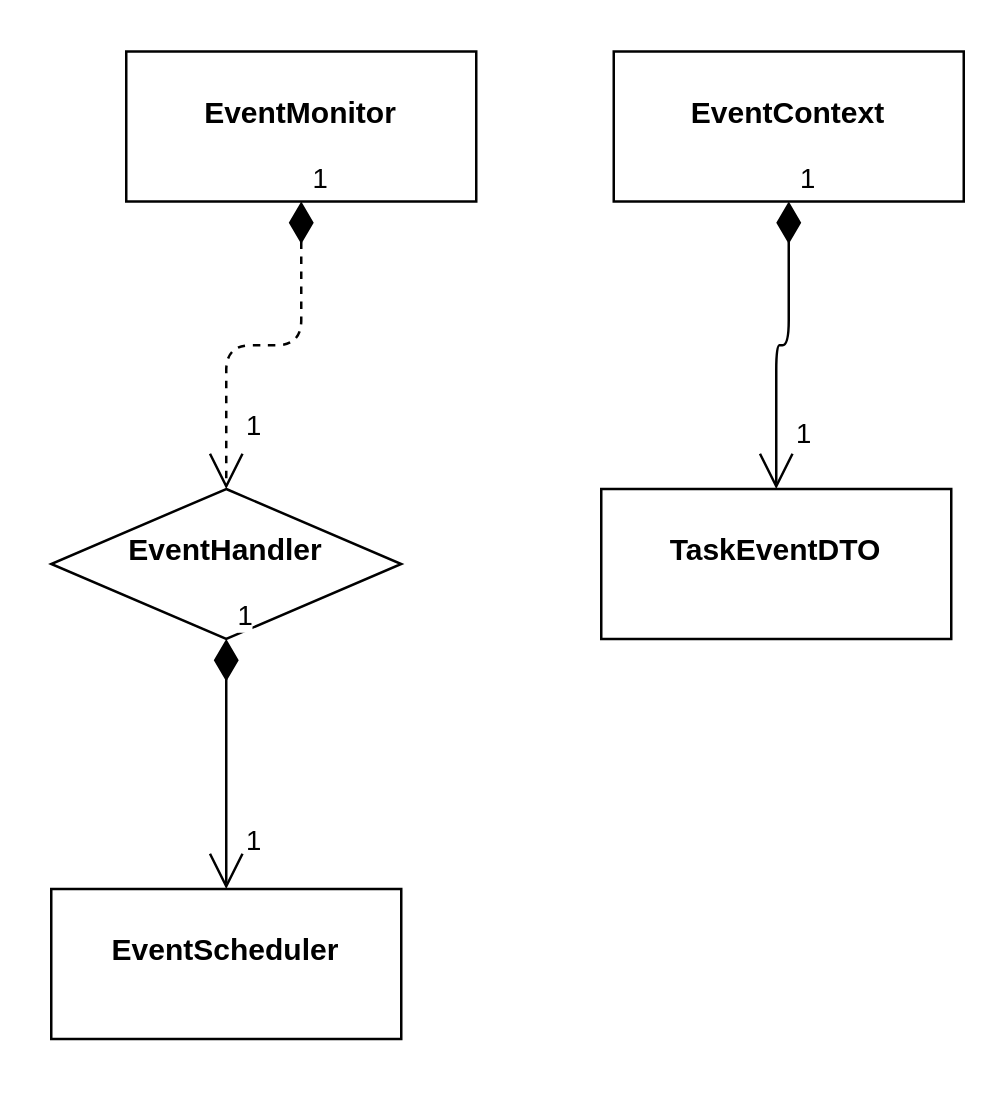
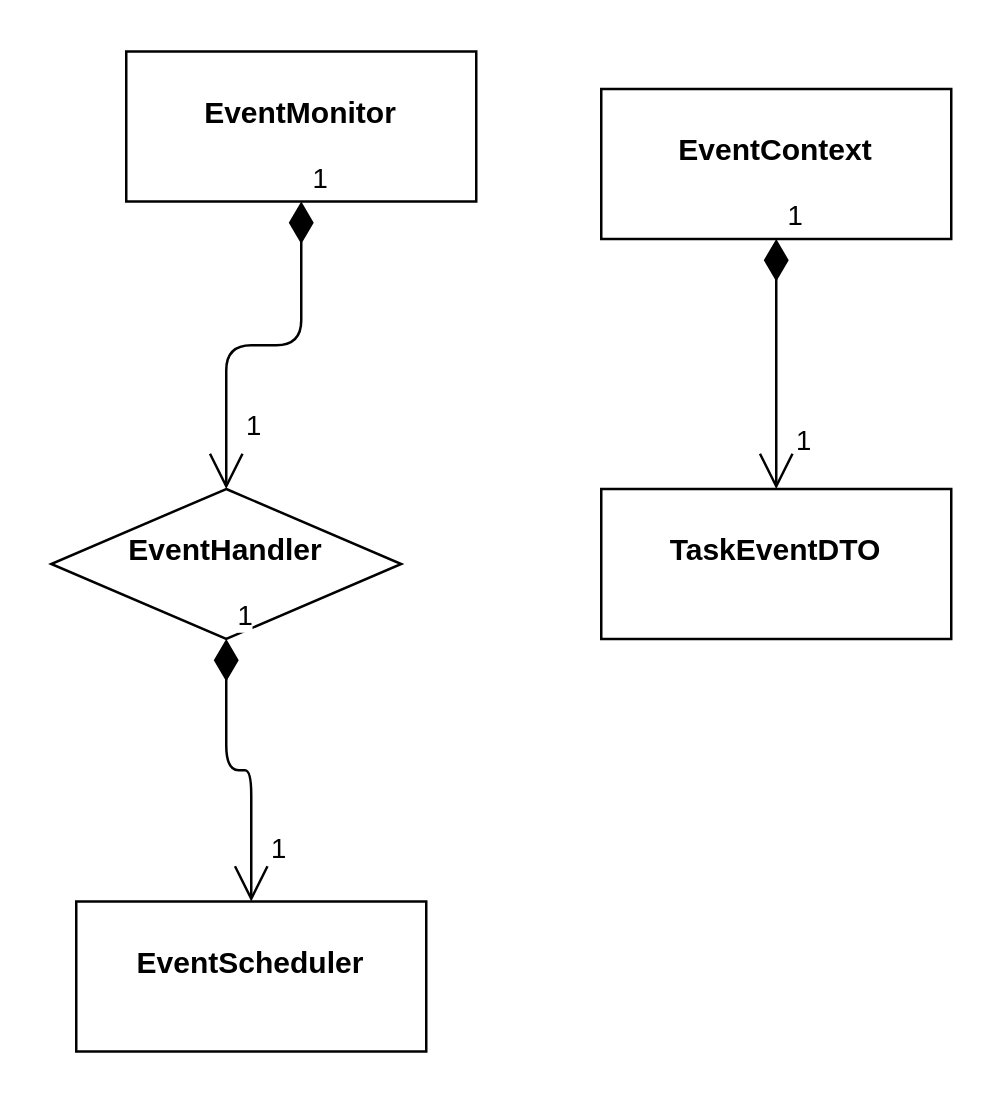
node "EventContext": moved (789, 126) -> (776, 164)
edge "EventMonitor" -- "EventHandler": style dashed -> solid
node "EventScheduler": moved (226, 964) -> (251, 976)
